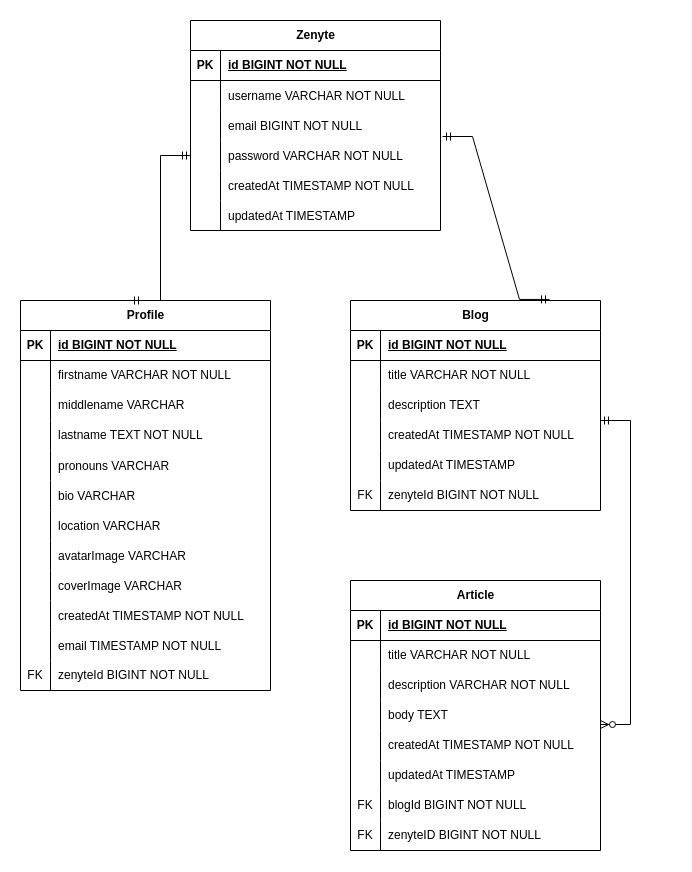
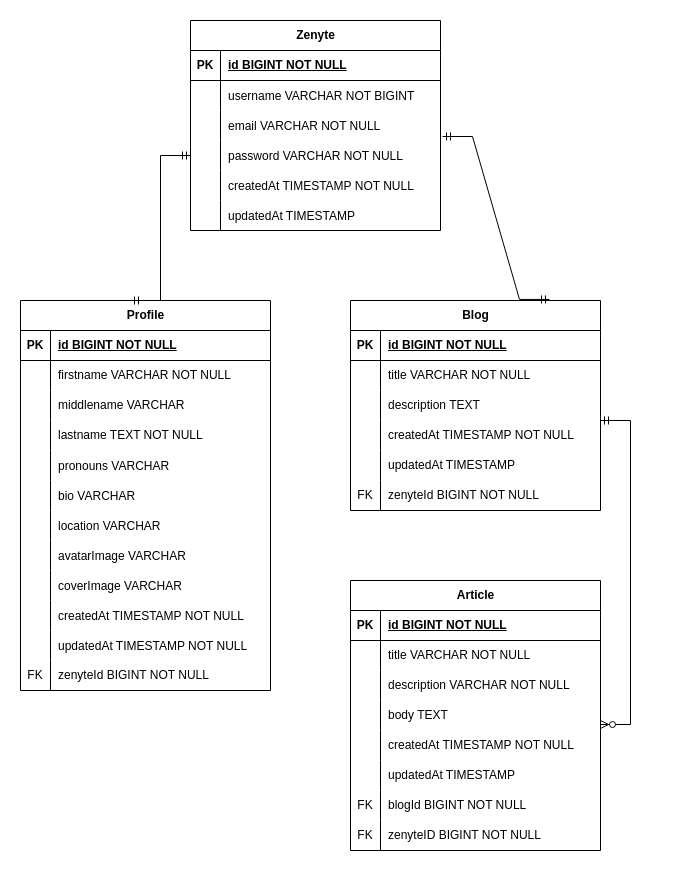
node "username VARCHAR NOT NULL": label "username VARCHAR NOT NULL" -> "username VARCHAR NOT BIGINT"
node "email BIGINT NOT NULL": label "email BIGINT NOT NULL" -> "email VARCHAR NOT NULL"
node "email TIMESTAMP NOT NULL": label "email TIMESTAMP NOT NULL" -> "updatedAt TIMESTAMP NOT NULL"
